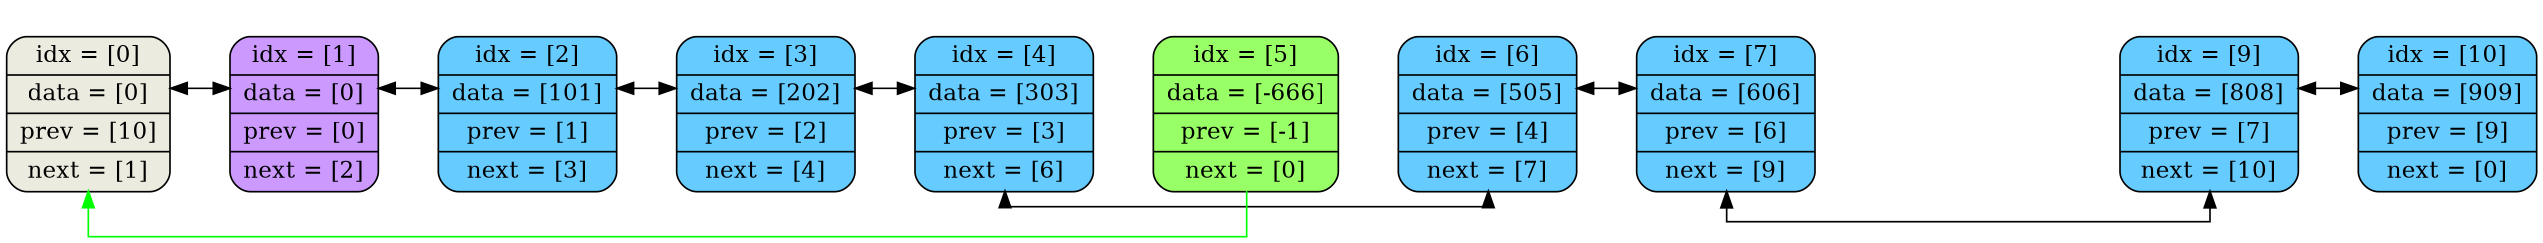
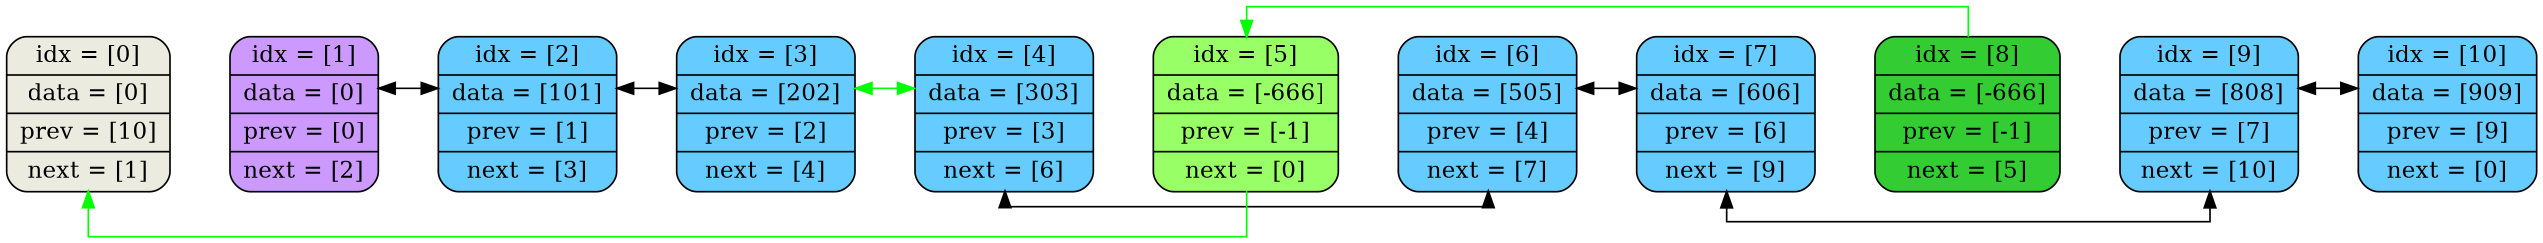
edge "idx = [0]" -- "idx = [1]": removed
edge "idx = [3]" -- "idx = [4]": color black -> green
node "idx = [8]": added
